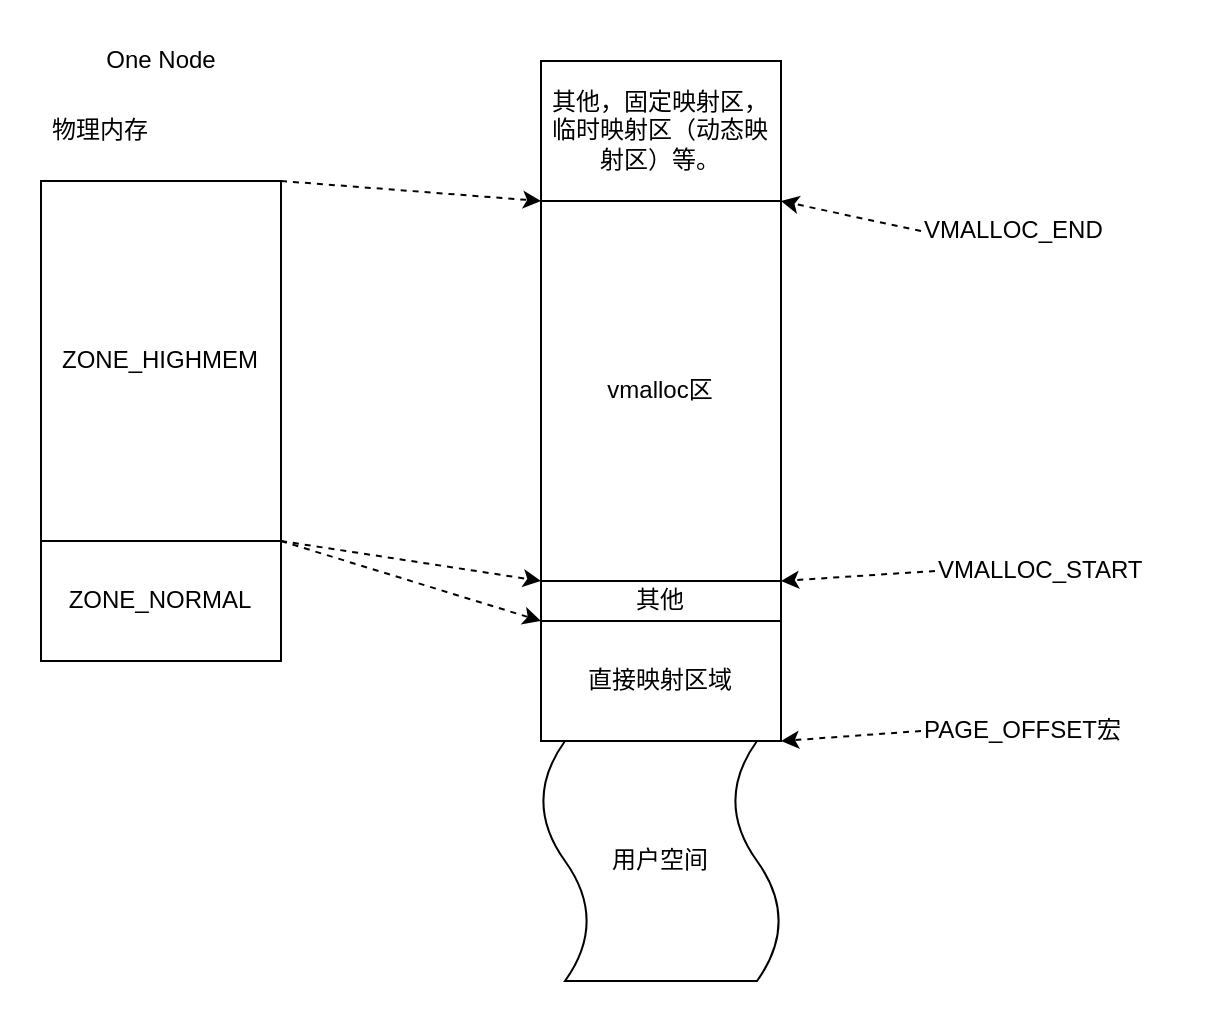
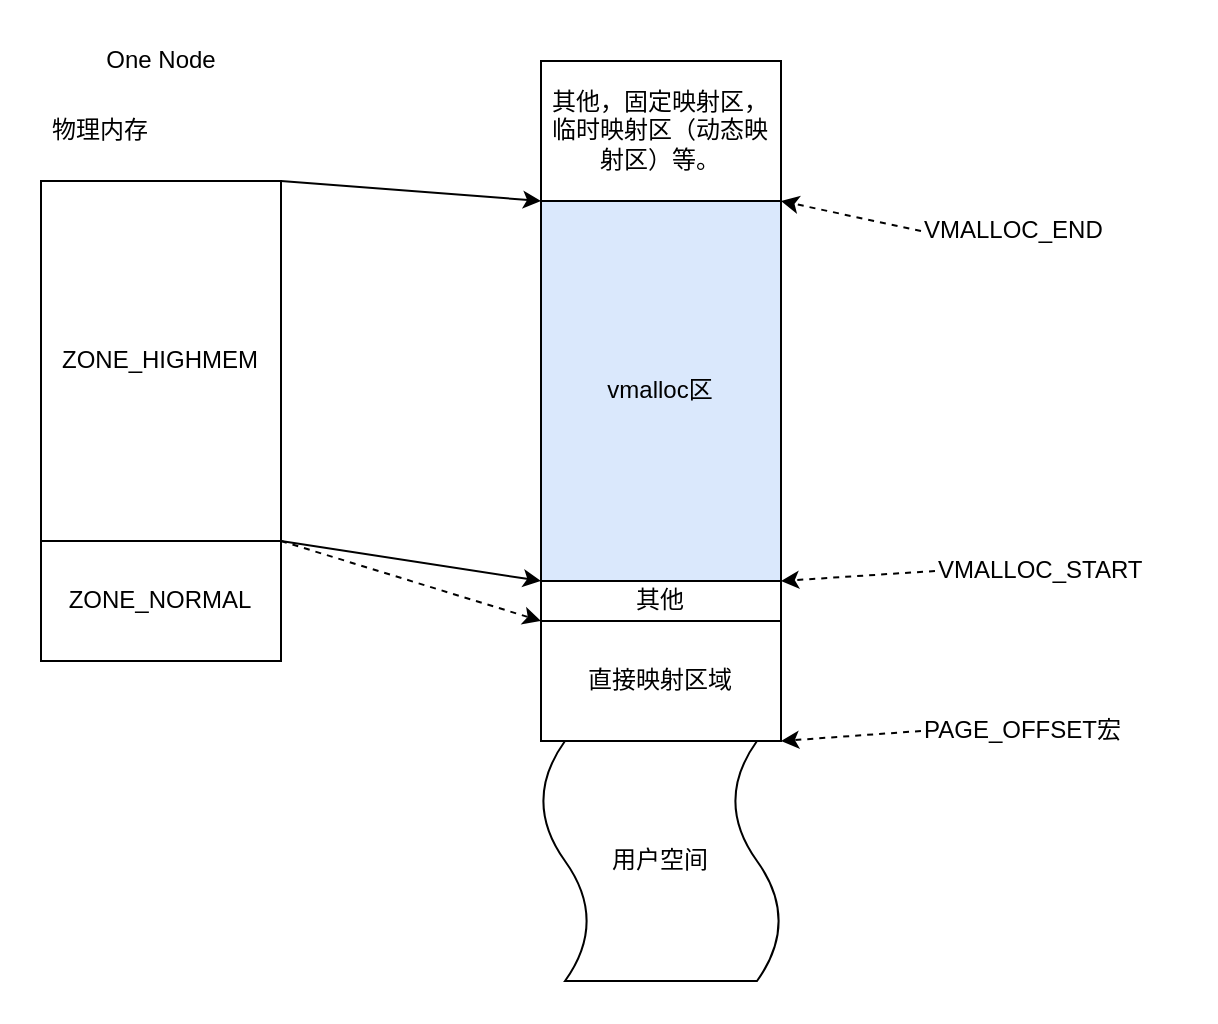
edge "ZONE_HIGHMEM" -> "其他，固定映射区，临时映射区（动态映射区）等。": style dashed -> solid
node "vmalloc区": fillcolor #ffffff -> #dae8fc
edge "ZONE_HIGHMEM" -> "vmalloc区": style dashed -> solid
